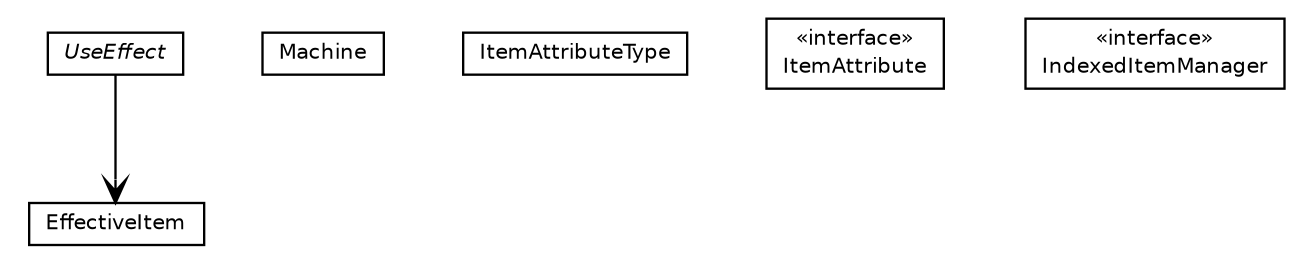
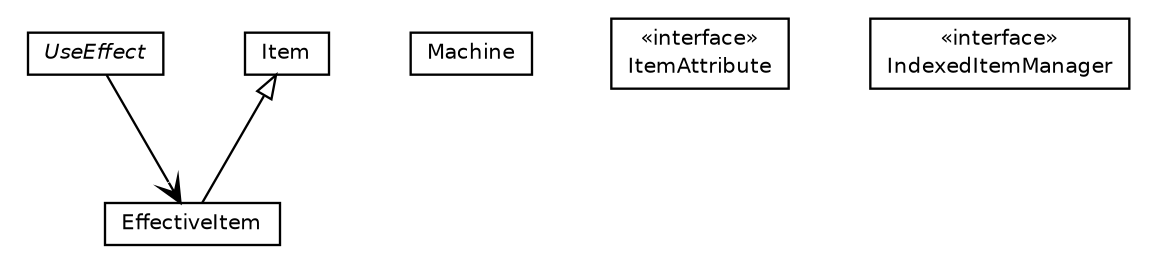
node "Item": added
node "ItemAttributeType": removed
